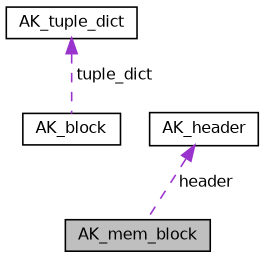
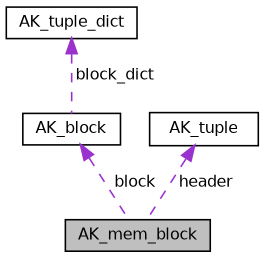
edge "AK_block" -> "AK_tuple_dict": label " tuple_dict" -> " block_dict"
node "AK_header": label "AK_header" -> "AK_tuple"
edge "AK_mem_block" -> "AK_block": added, label "block"
